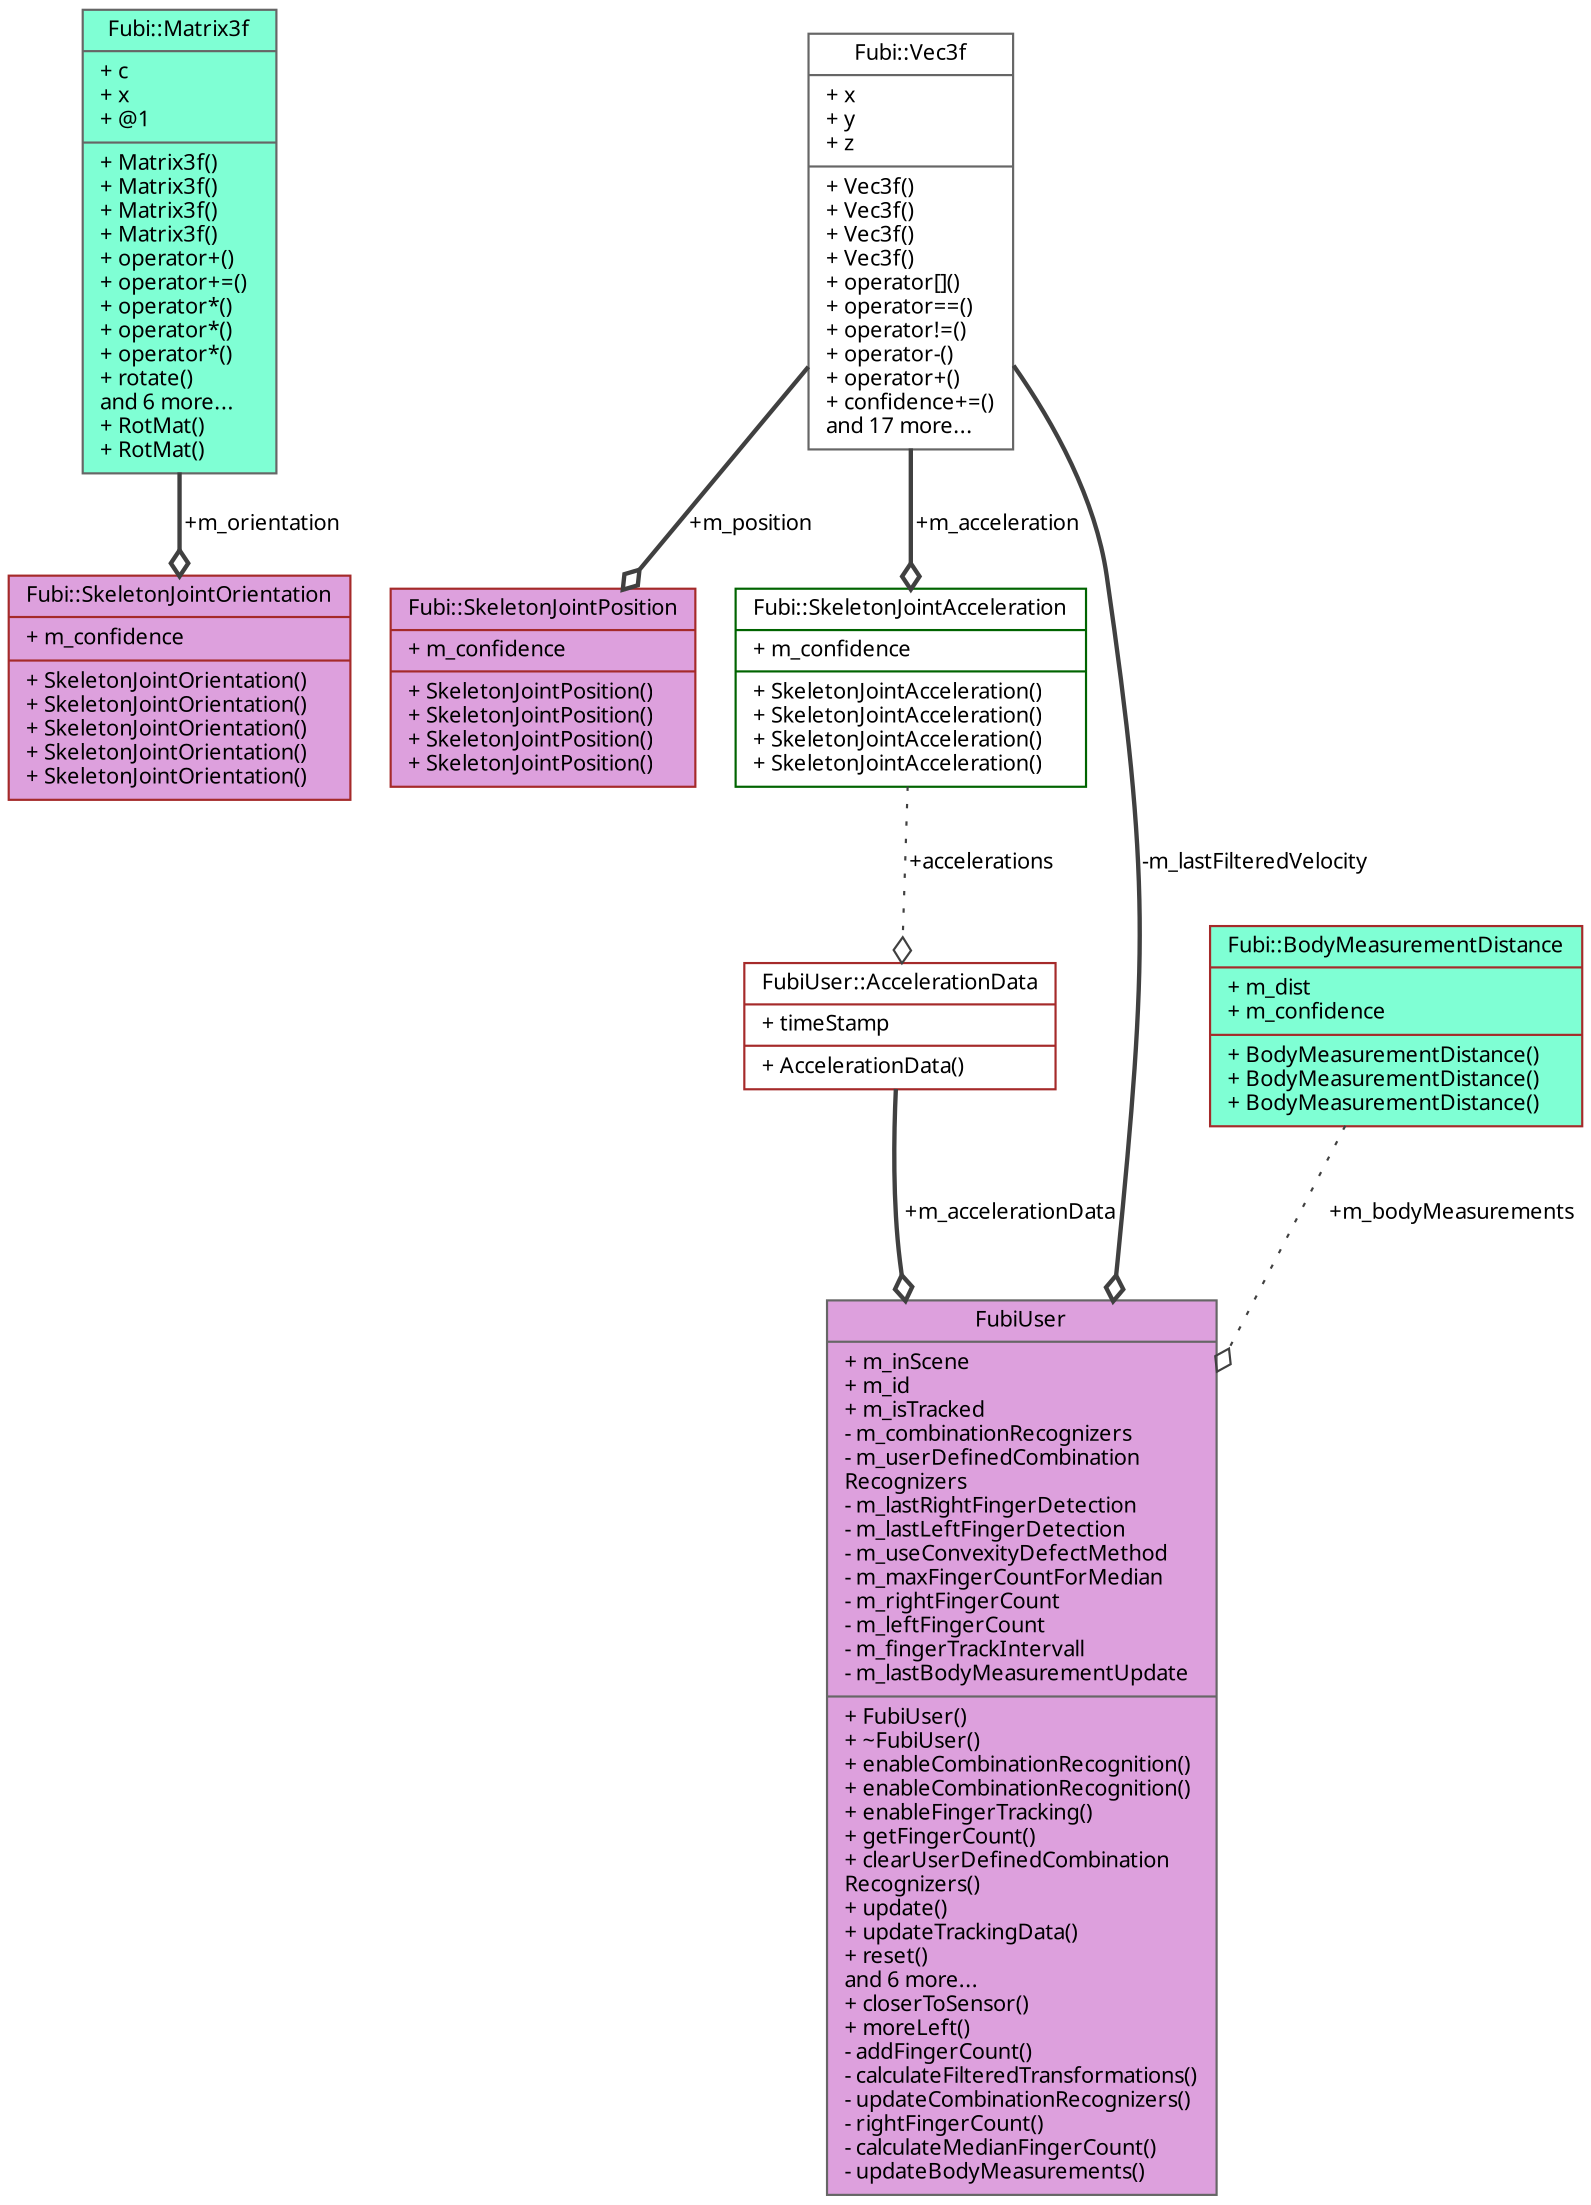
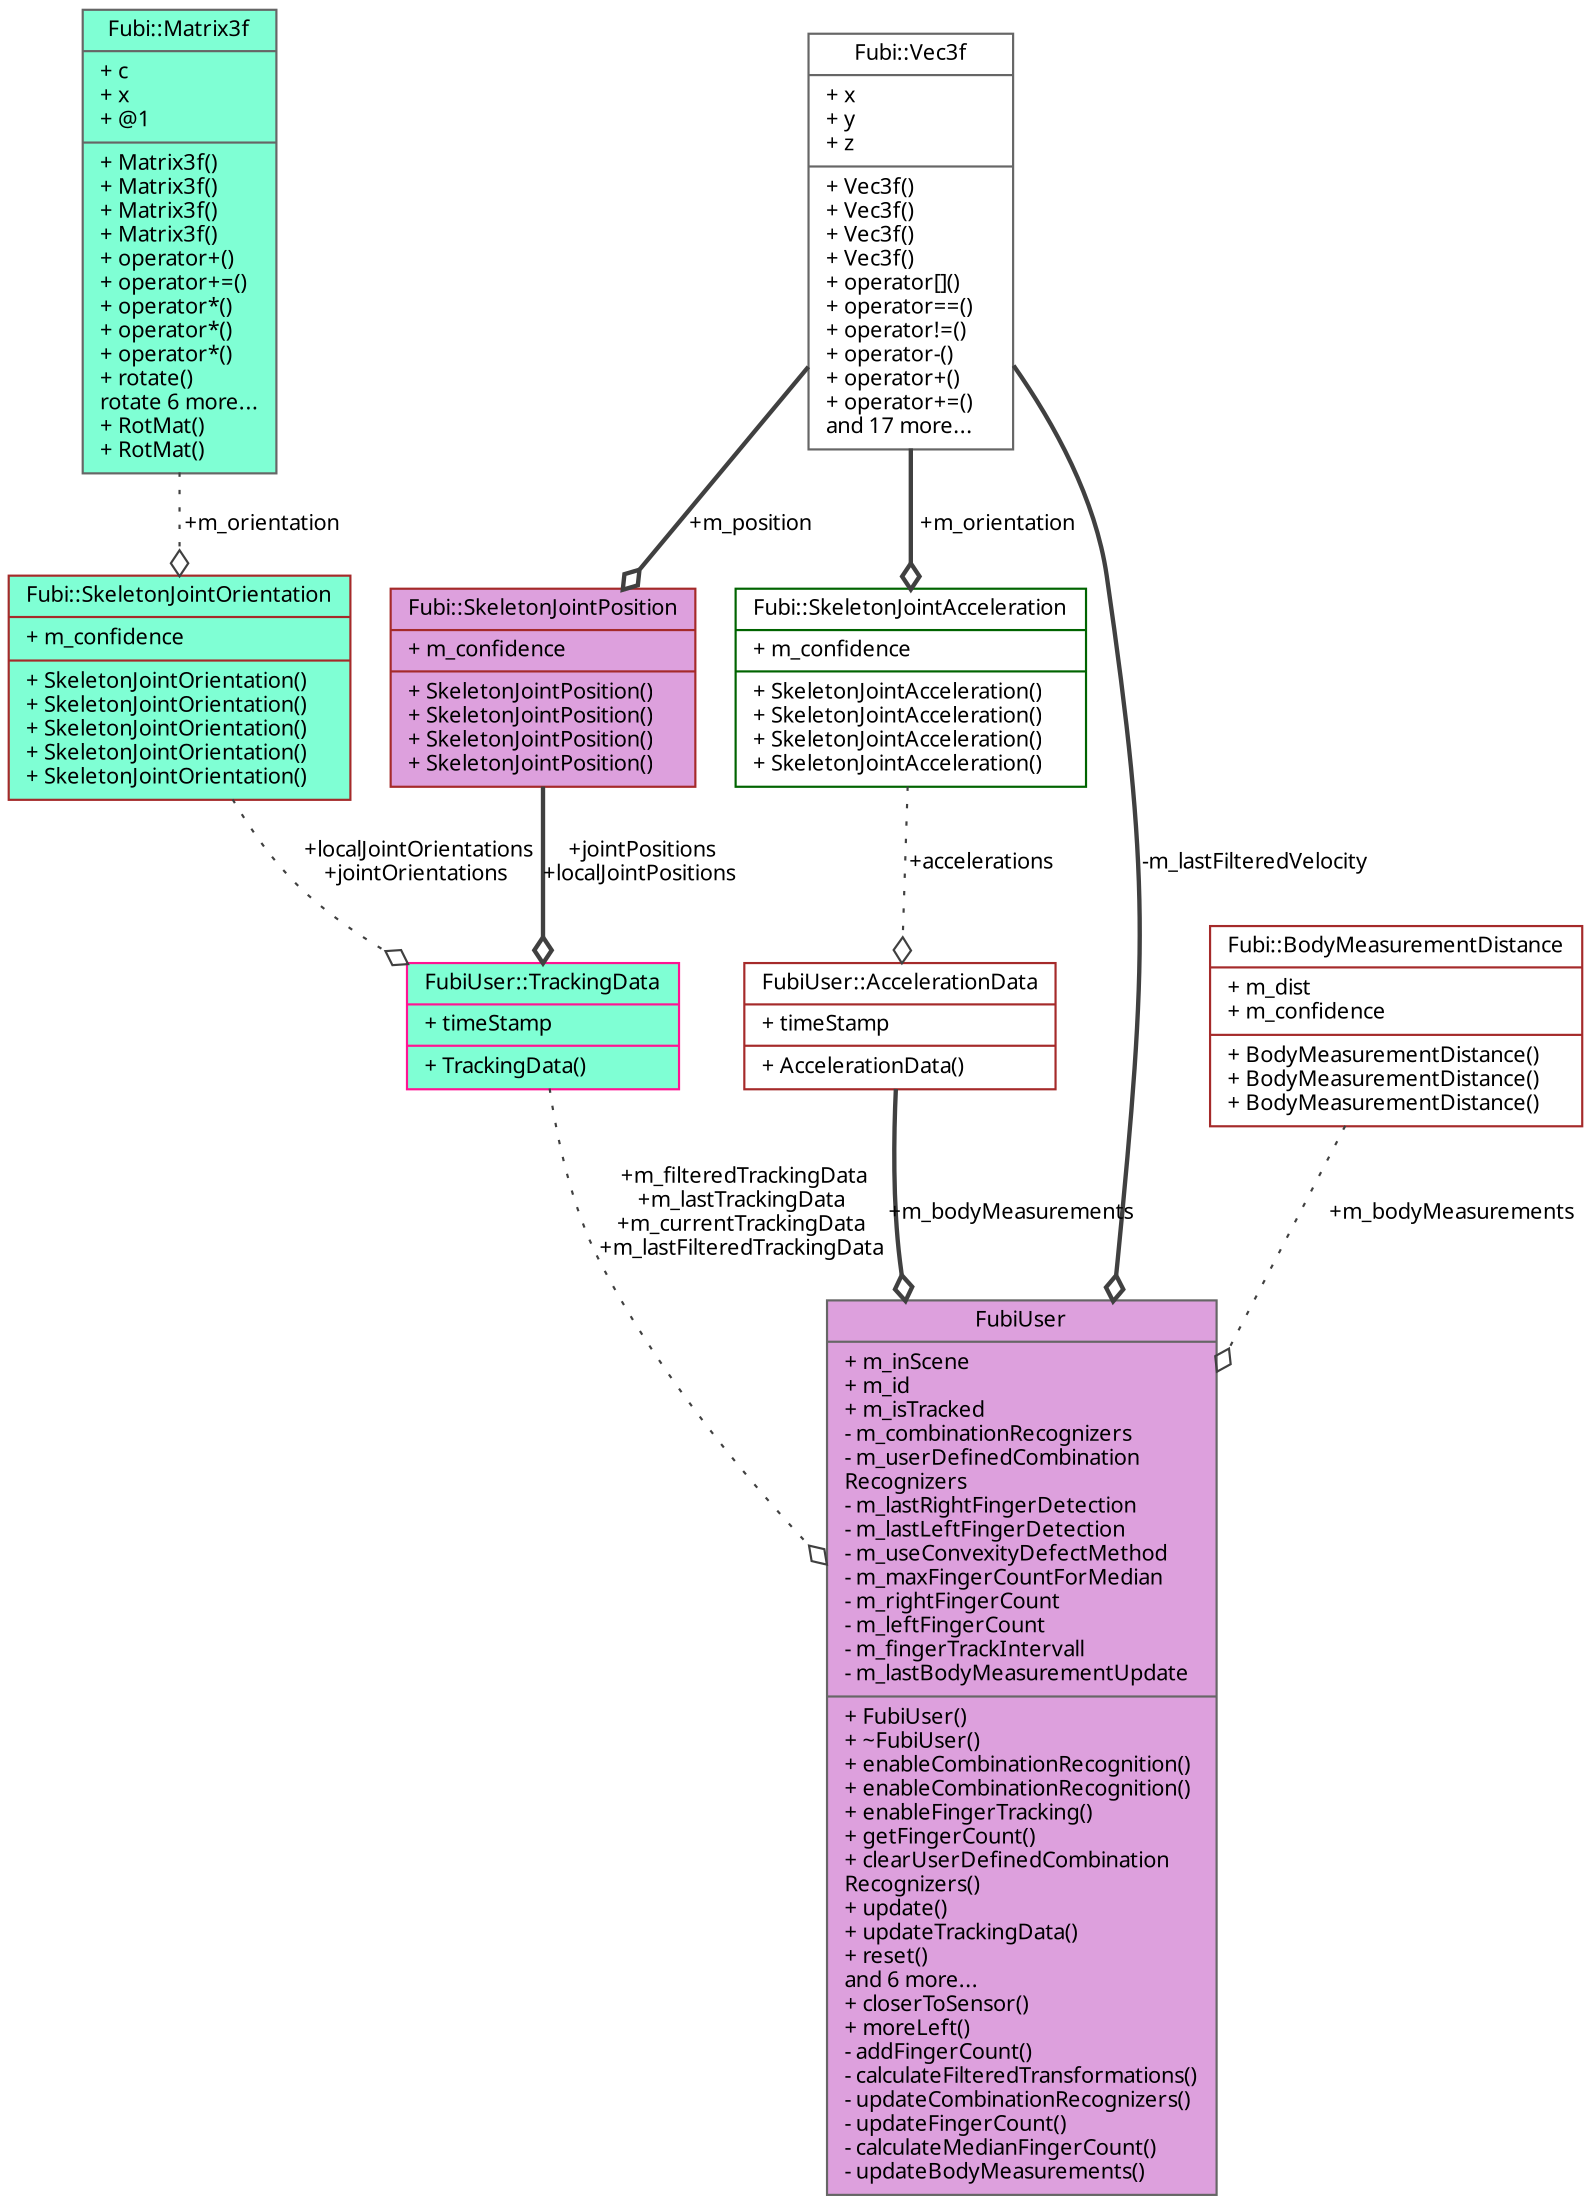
node "Fubi::Matrix3f": text "and 6 more..." -> "rotate 6 more..."
node "Fubi::Vec3f": text "+ confidence+=()" -> "+ operator+=()"
edge "Fubi::Matrix3f" -> "Fubi::SkeletonJointOrientation": style bold -> dotted
edge "Fubi::Vec3f" -> "Fubi::SkeletonJointAcceleration": label " +m_acceleration" -> " +m_orientation"
node "Fubi::SkeletonJointOrientation": fillcolor plum -> aquamarine
node "FubiUser::TrackingData": added
node "Fubi::BodyMeasurementDistance": fillcolor aquamarine -> white
edge "FubiUser::AccelerationData" -> "FubiUser": label " +m_accelerationData" -> " +m_bodyMeasurements"
node "FubiUser": text "- rightFingerCount()" -> "- updateFingerCount()"
